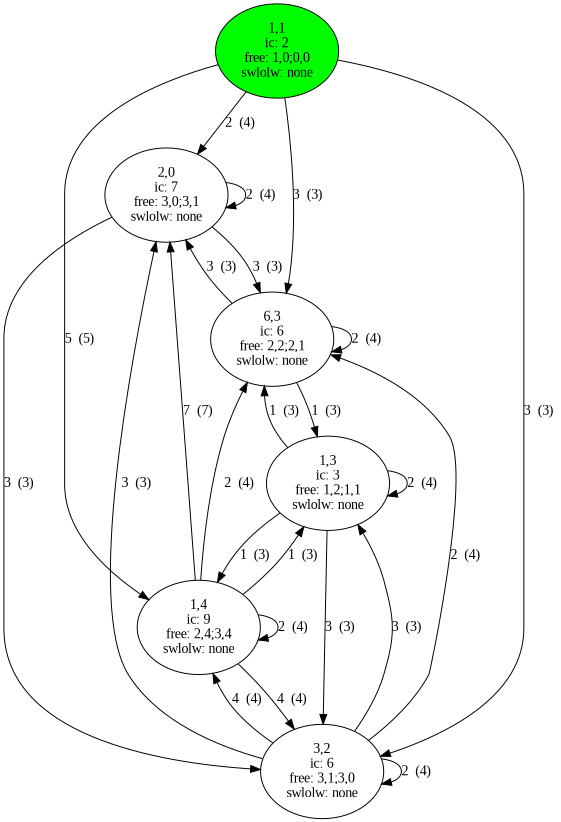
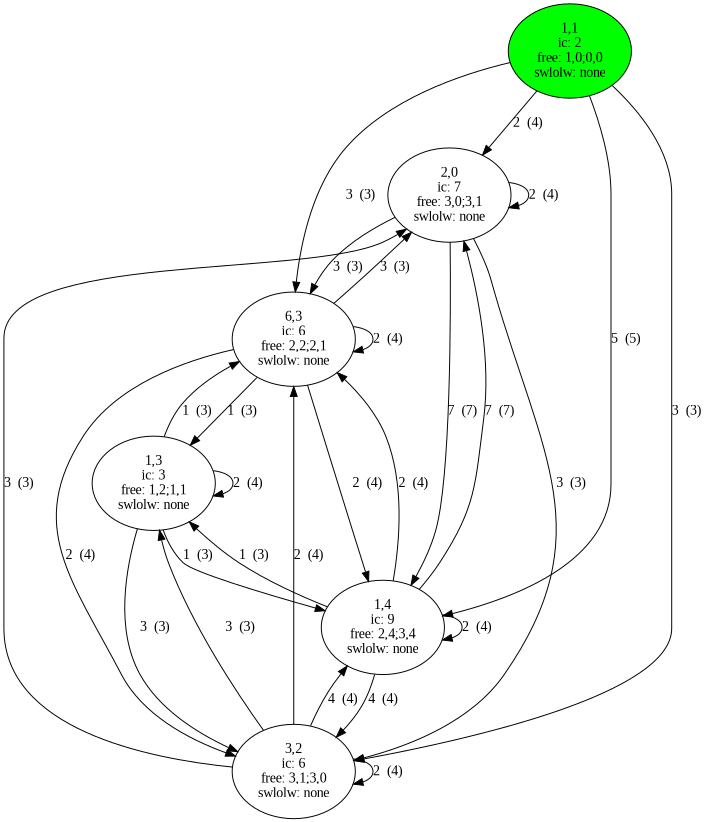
edge "2,0 ic: 7 free: 3,0;3,1 swlolw: none" -> "1,4 ic: 9 free: 2,4;3,4 swlolw: none": added, label "7  (7)"
edge "6,3 ic: 6 free: 2,2;2,1 swlolw: none" -> "1,4 ic: 9 free: 2,4;3,4 swlolw: none": added, label "2  (4)"
edge "6,3 ic: 6 free: 2,2;2,1 swlolw: none" -> "3,2 ic: 6 free: 3,1;3,0 swlolw: none": added, label "2  (4)"
